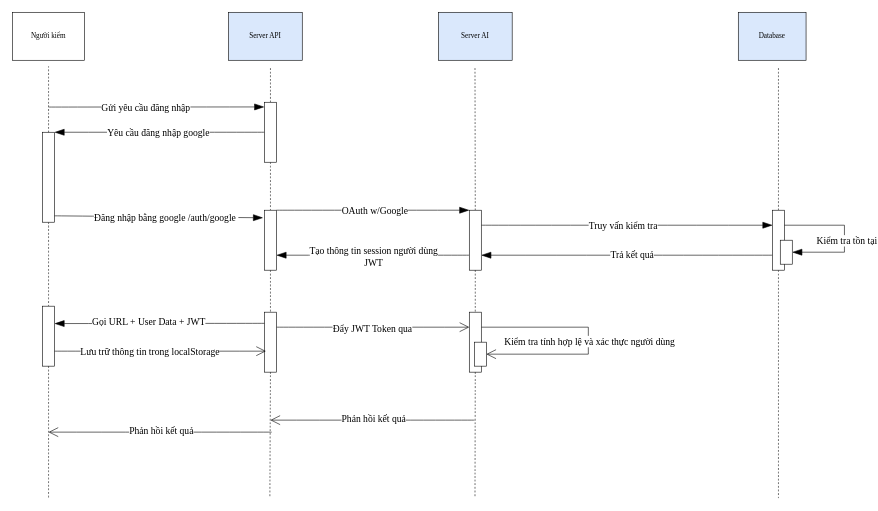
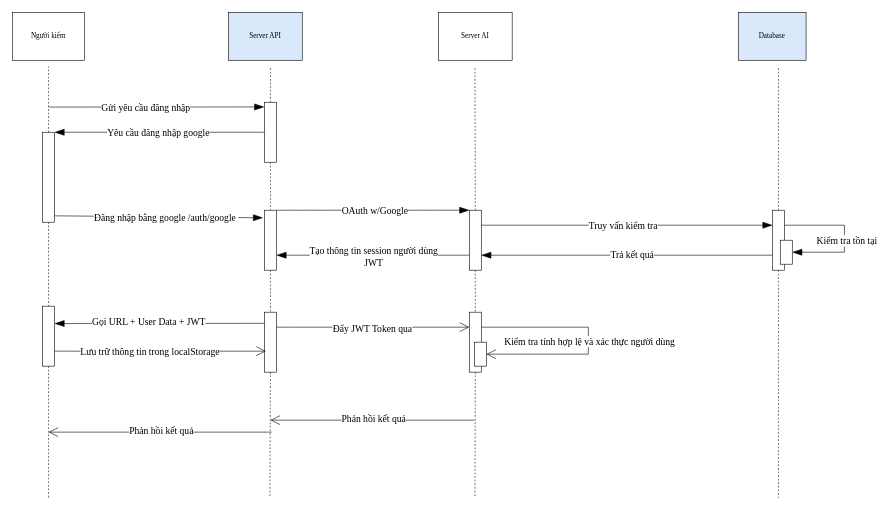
node "Server AI": fillcolor #dae8fc -> #ffffff
